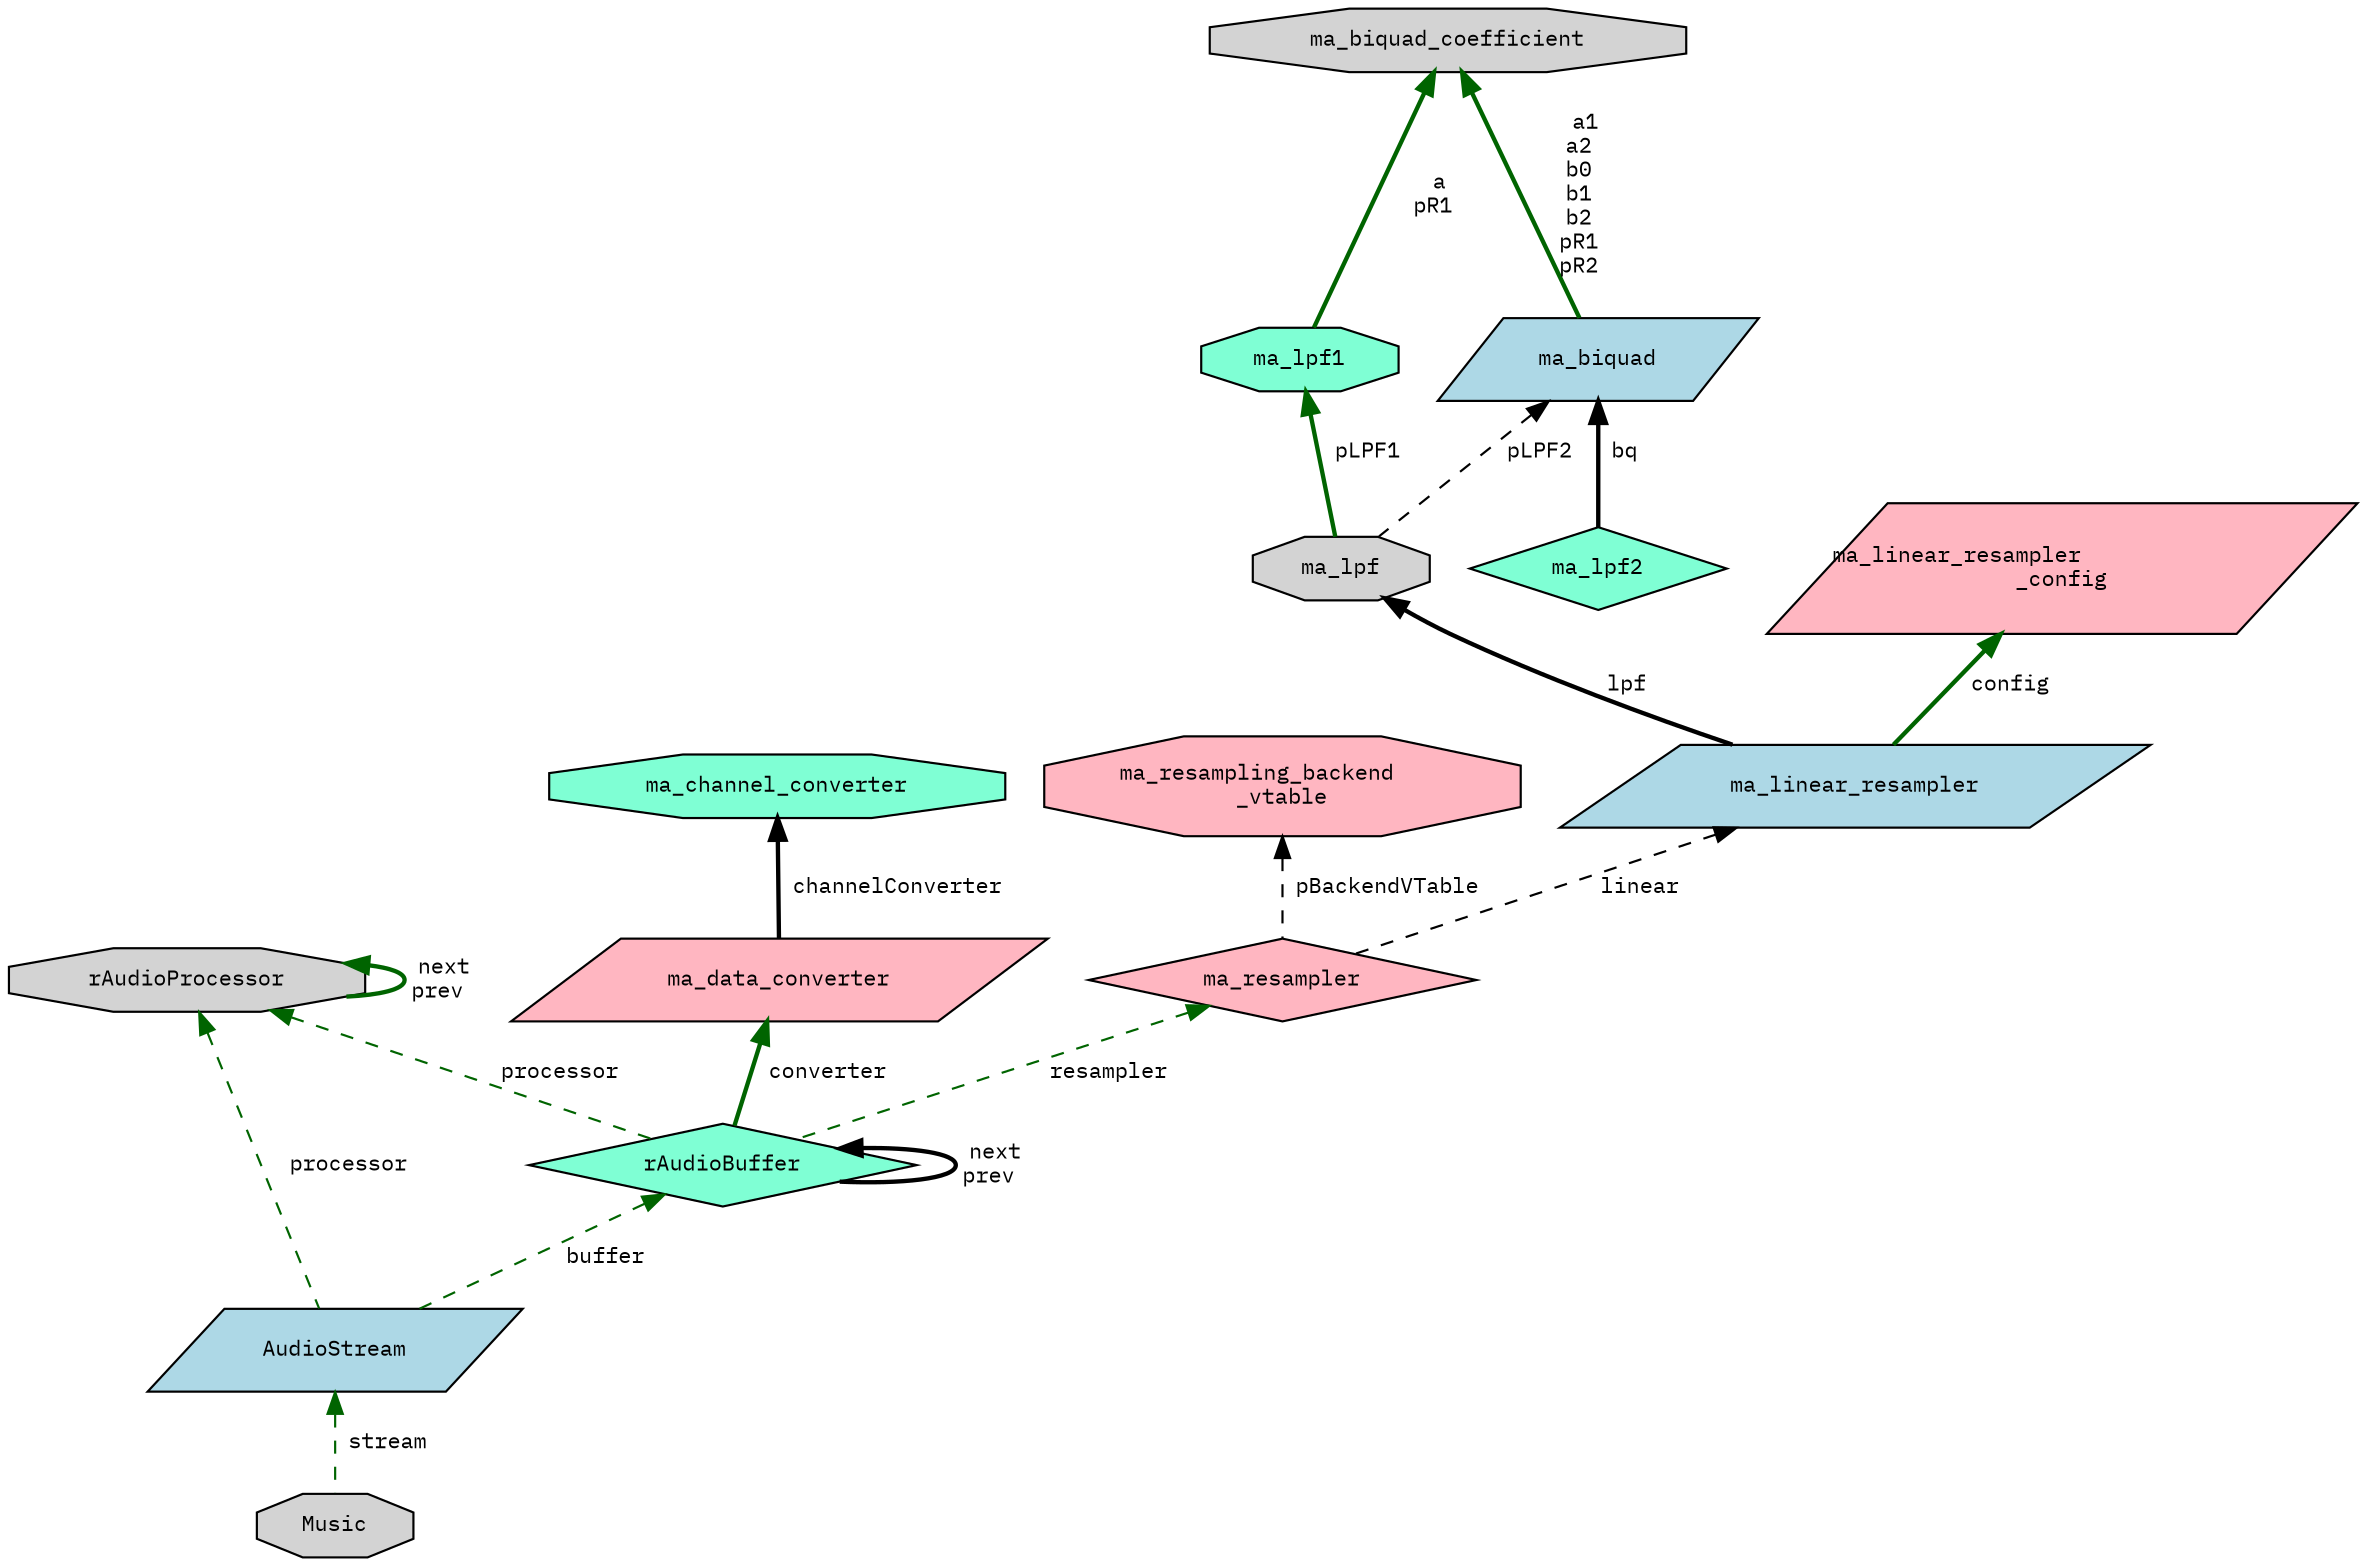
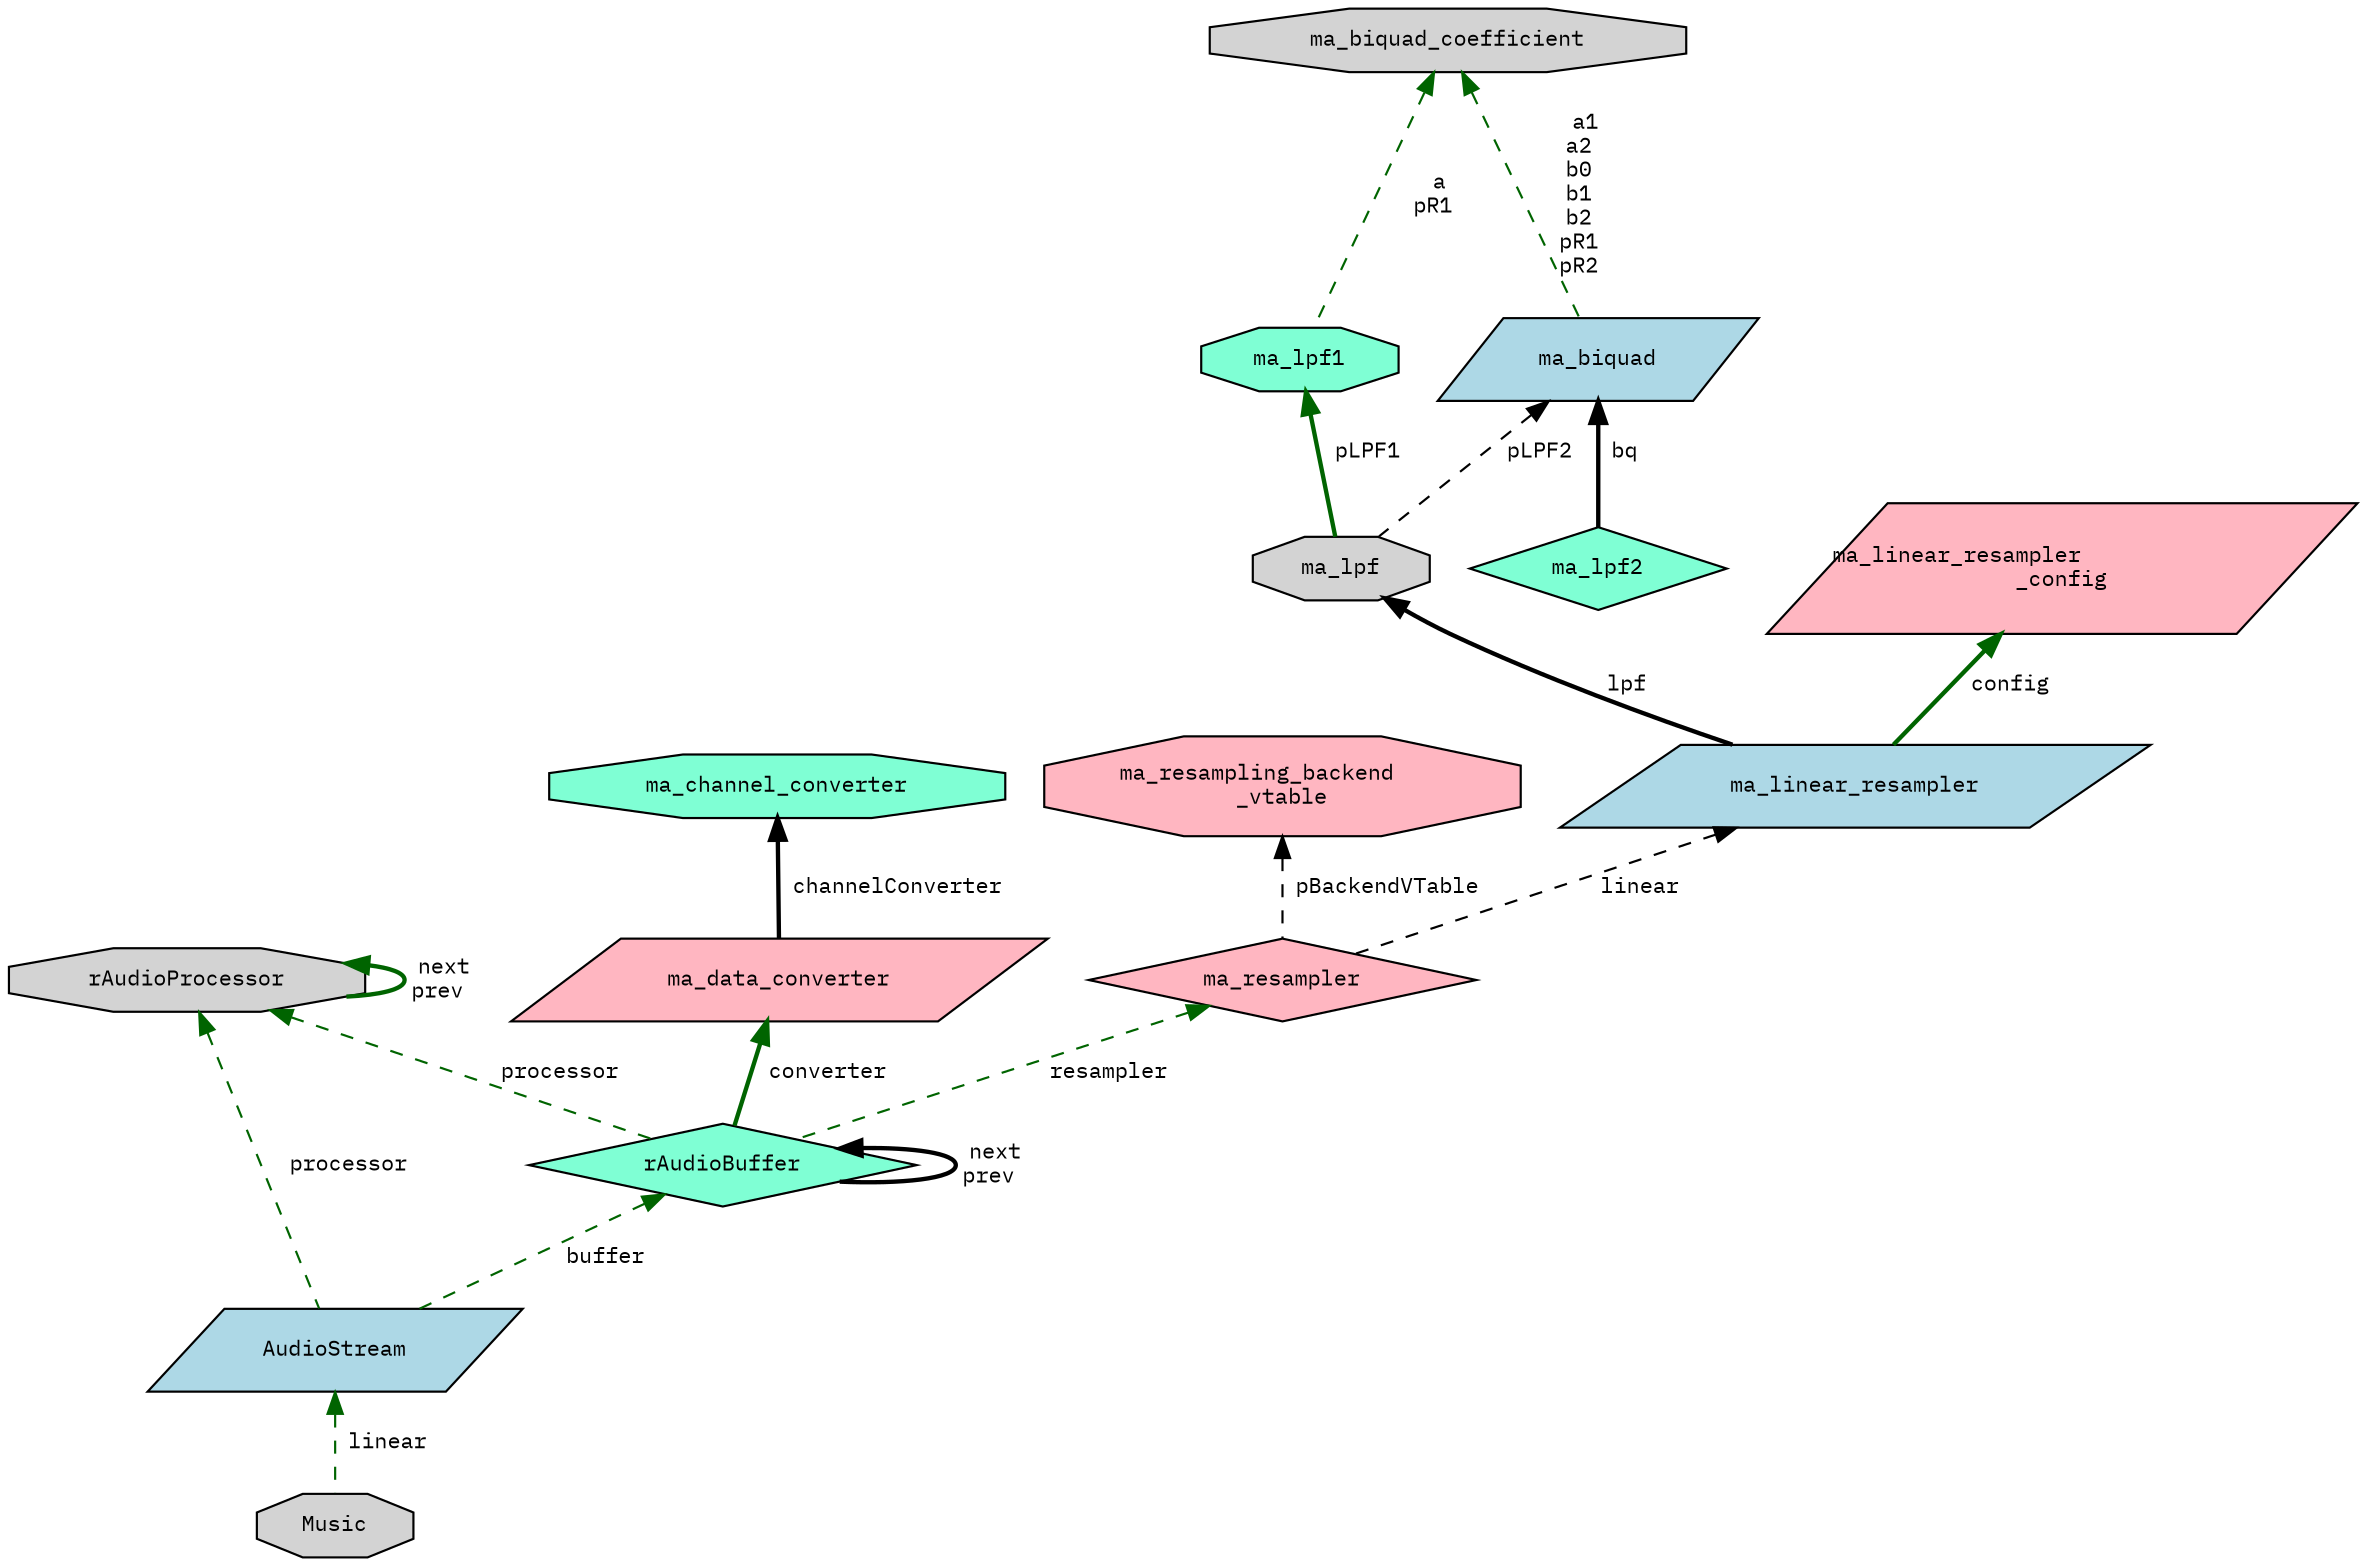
edge "ma_biquad" -> "ma_biquad_coefficient": style bold -> dashed
edge "ma_lpf1" -> "ma_biquad_coefficient": style bold -> dashed
edge "Music" -> "AudioStream": label " stream" -> " linear"
